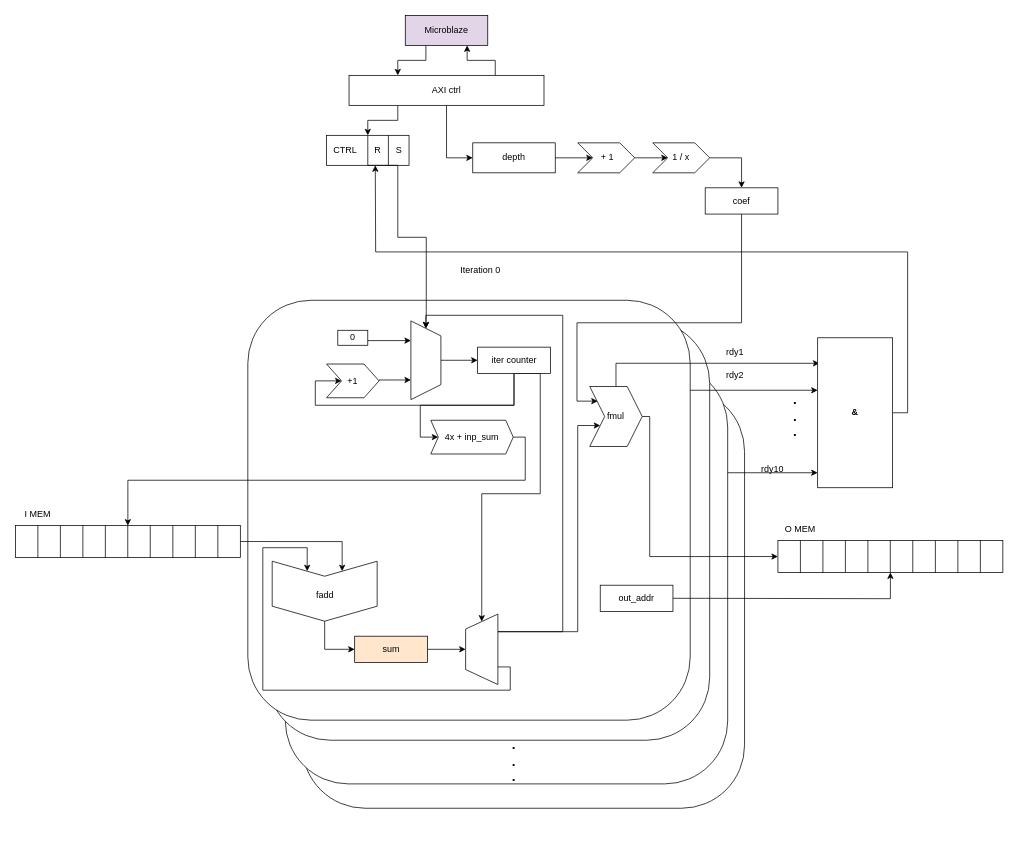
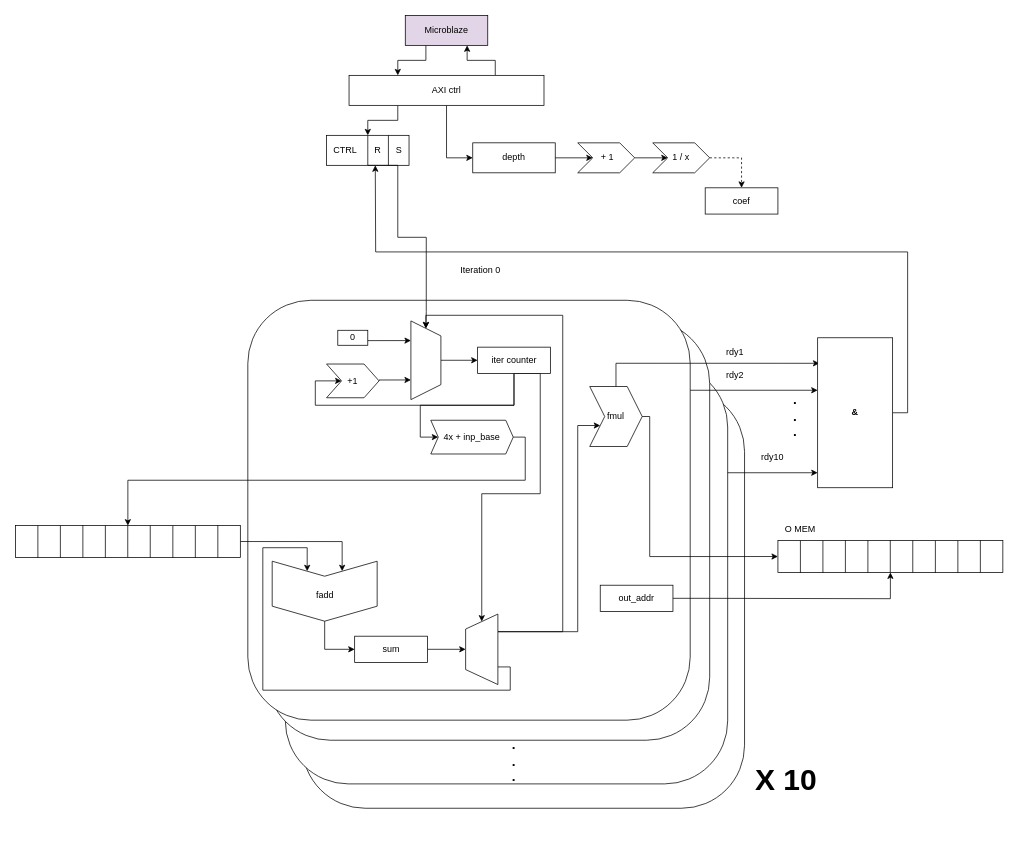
edge "1 / x" -> "coef": style solid -> dashed
edge "coef" -> "fmul": removed
node "4x + inp_sum": label "4x + inp_sum" -> "4x + inp_base"
node "rdy10": moved (773, 469) -> (773, 458)
node "I MEM": removed
node "sum": fillcolor #ffe6cc -> #ffffff
node "X 10": added
